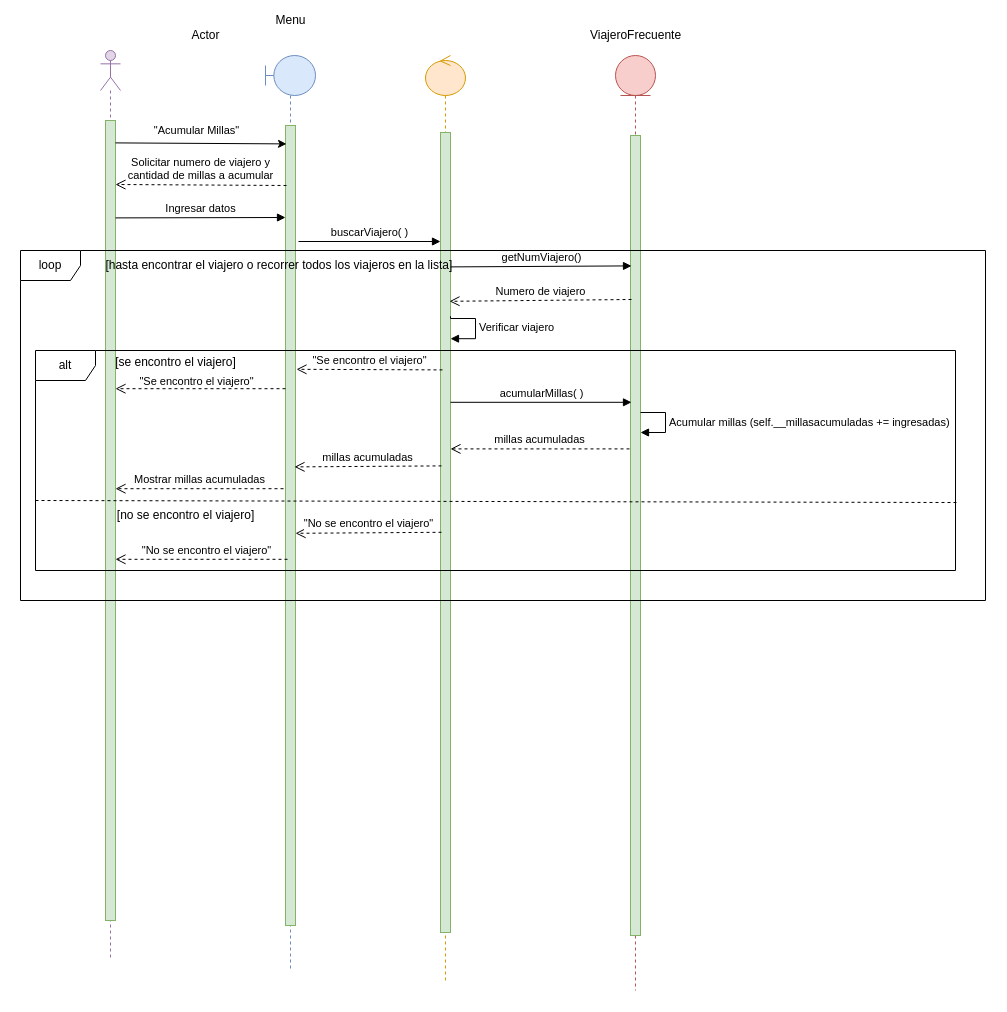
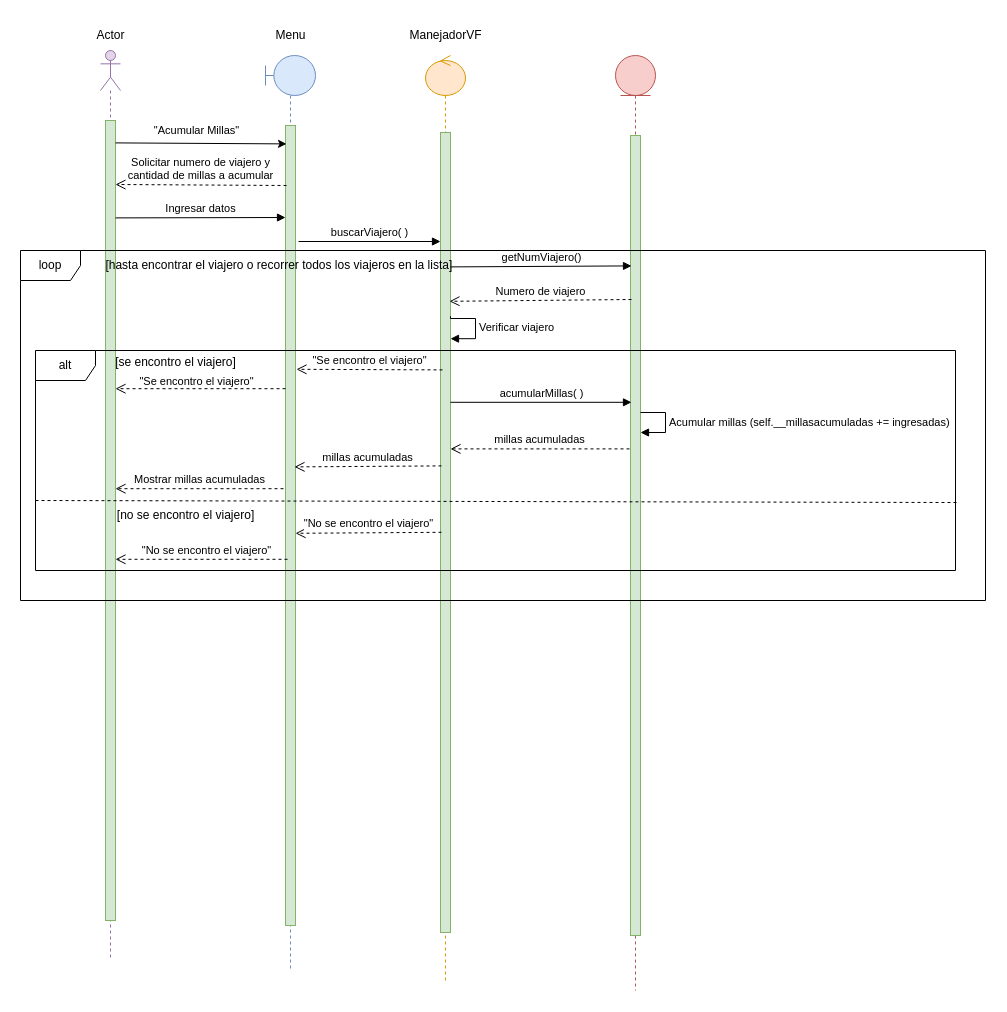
node "Menu": moved (291, 21) -> (291, 36)
node "Actor": moved (206, 36) -> (111, 36)
node "ManejadorVF": added
node "ViajeroFrecuente": removed
